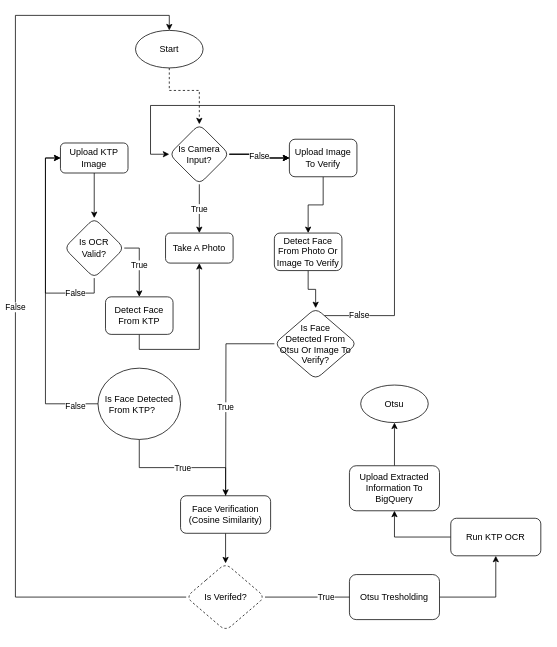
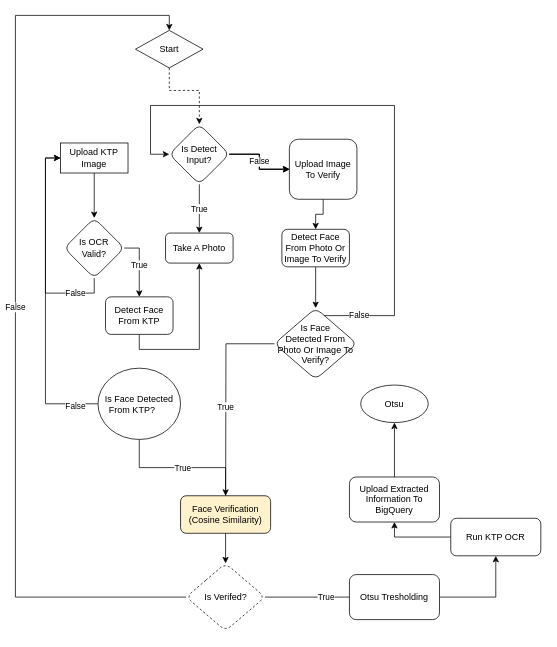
node "Start": shape ellipse -> diamond
node "Is Camera Input?": label "Is Camera Input?" -> "Is Detect Input?"
node "Upload KTP Image": shape rounded rectangle -> rectangle
node "Upload Image To Verify": size 68x38 -> 68x60
node "Detect Face From Photo Or Image To Verify": moved (308, 252) -> (315, 248)
node "Is Face Detected From Otsu Or Image To Verify?": label "Is Face Detected From Otsu Or Image To Verify?" -> "Is Face Detected From Photo Or Image To Verify?"
node "Upload Extracted Information To BigQuery": moved (394, 488) -> (394, 499)
node "Face Verification (Cosine Similarity)": fillcolor #ffffff -> #fff2cc
